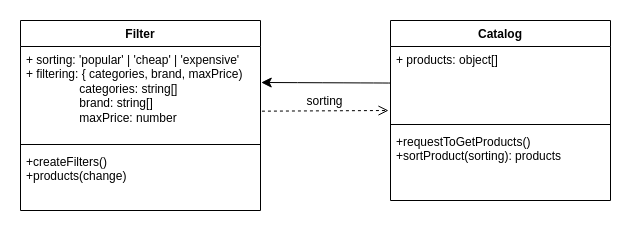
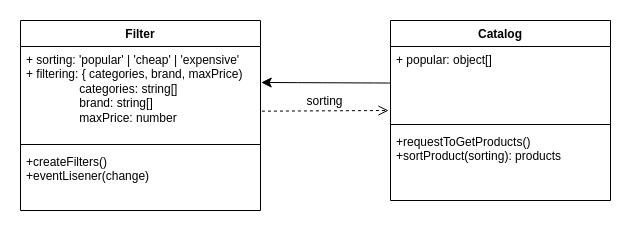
node "+ products: object[]": label "+ products: object[]" -> "+ popular: object[]"
node "+createFilters() +products(change)": label "+createFilters() +products(change)" -> "+createFilters() +eventLisener(change)"
